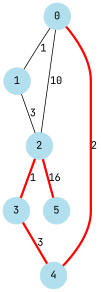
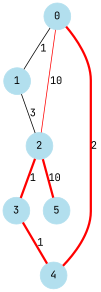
edge "0" -- "2": color black -> red
edge "2" -- "5": label "16" -> "10"
edge "3" -- "4": label "3" -> "1"
